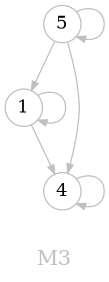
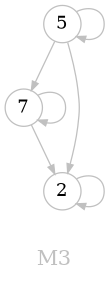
node "1": label "1" -> "7"
node "4": label "4" -> "2"
